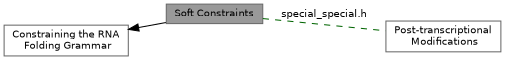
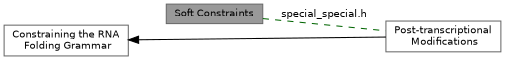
edge "Soft Constraints" -> "Constraining the RNA Folding Grammar": now "Post-transcriptional Modifications" -> "Constraining the RNA Folding Grammar"
